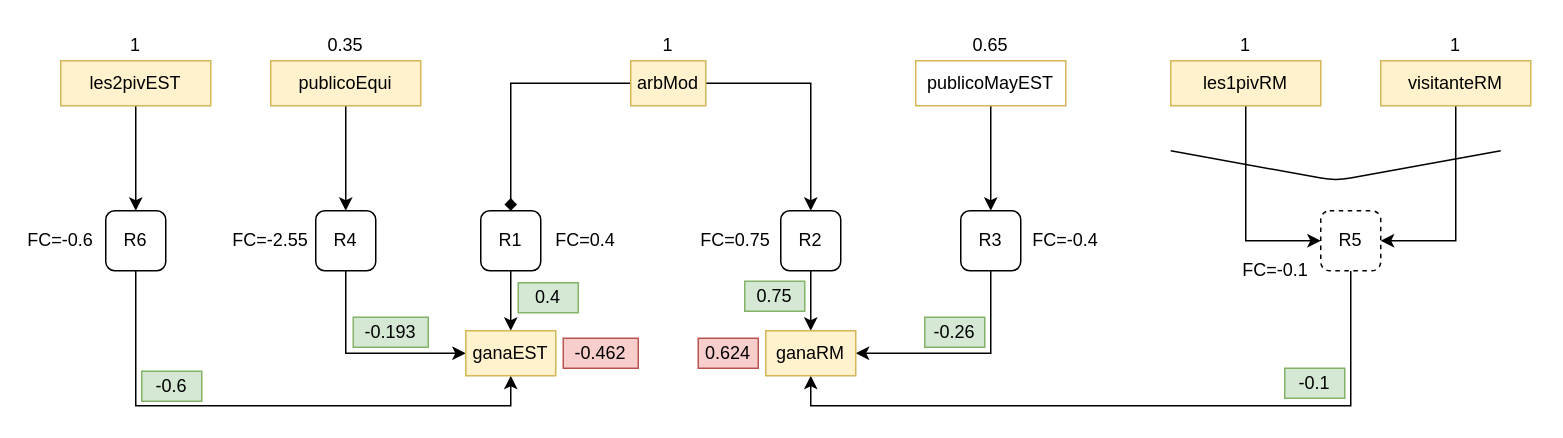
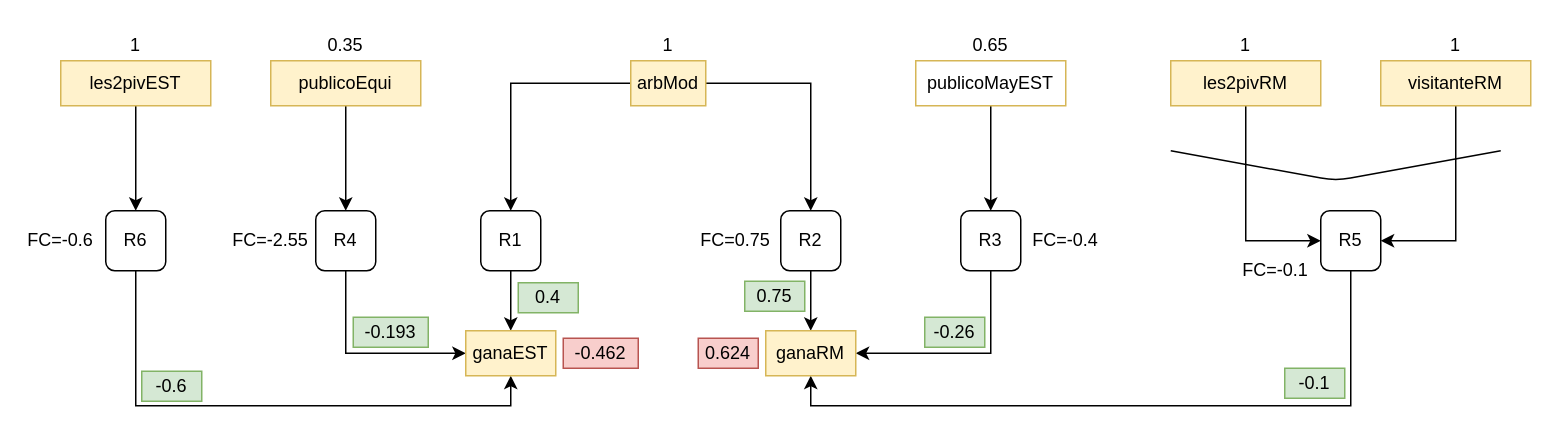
node "les1pivRM": label "les1pivRM" -> "les2pivRM"
edge "arbMod" -> "R1": arrowhead diamond -> classic
node "FC=0.4": removed
node "R5": style dashed -> solid
